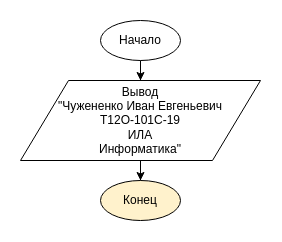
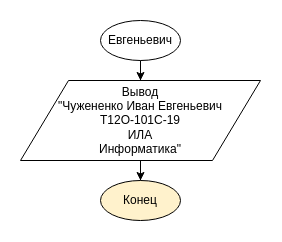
node "Начало": label "Начало" -> "Евгеньевич"
